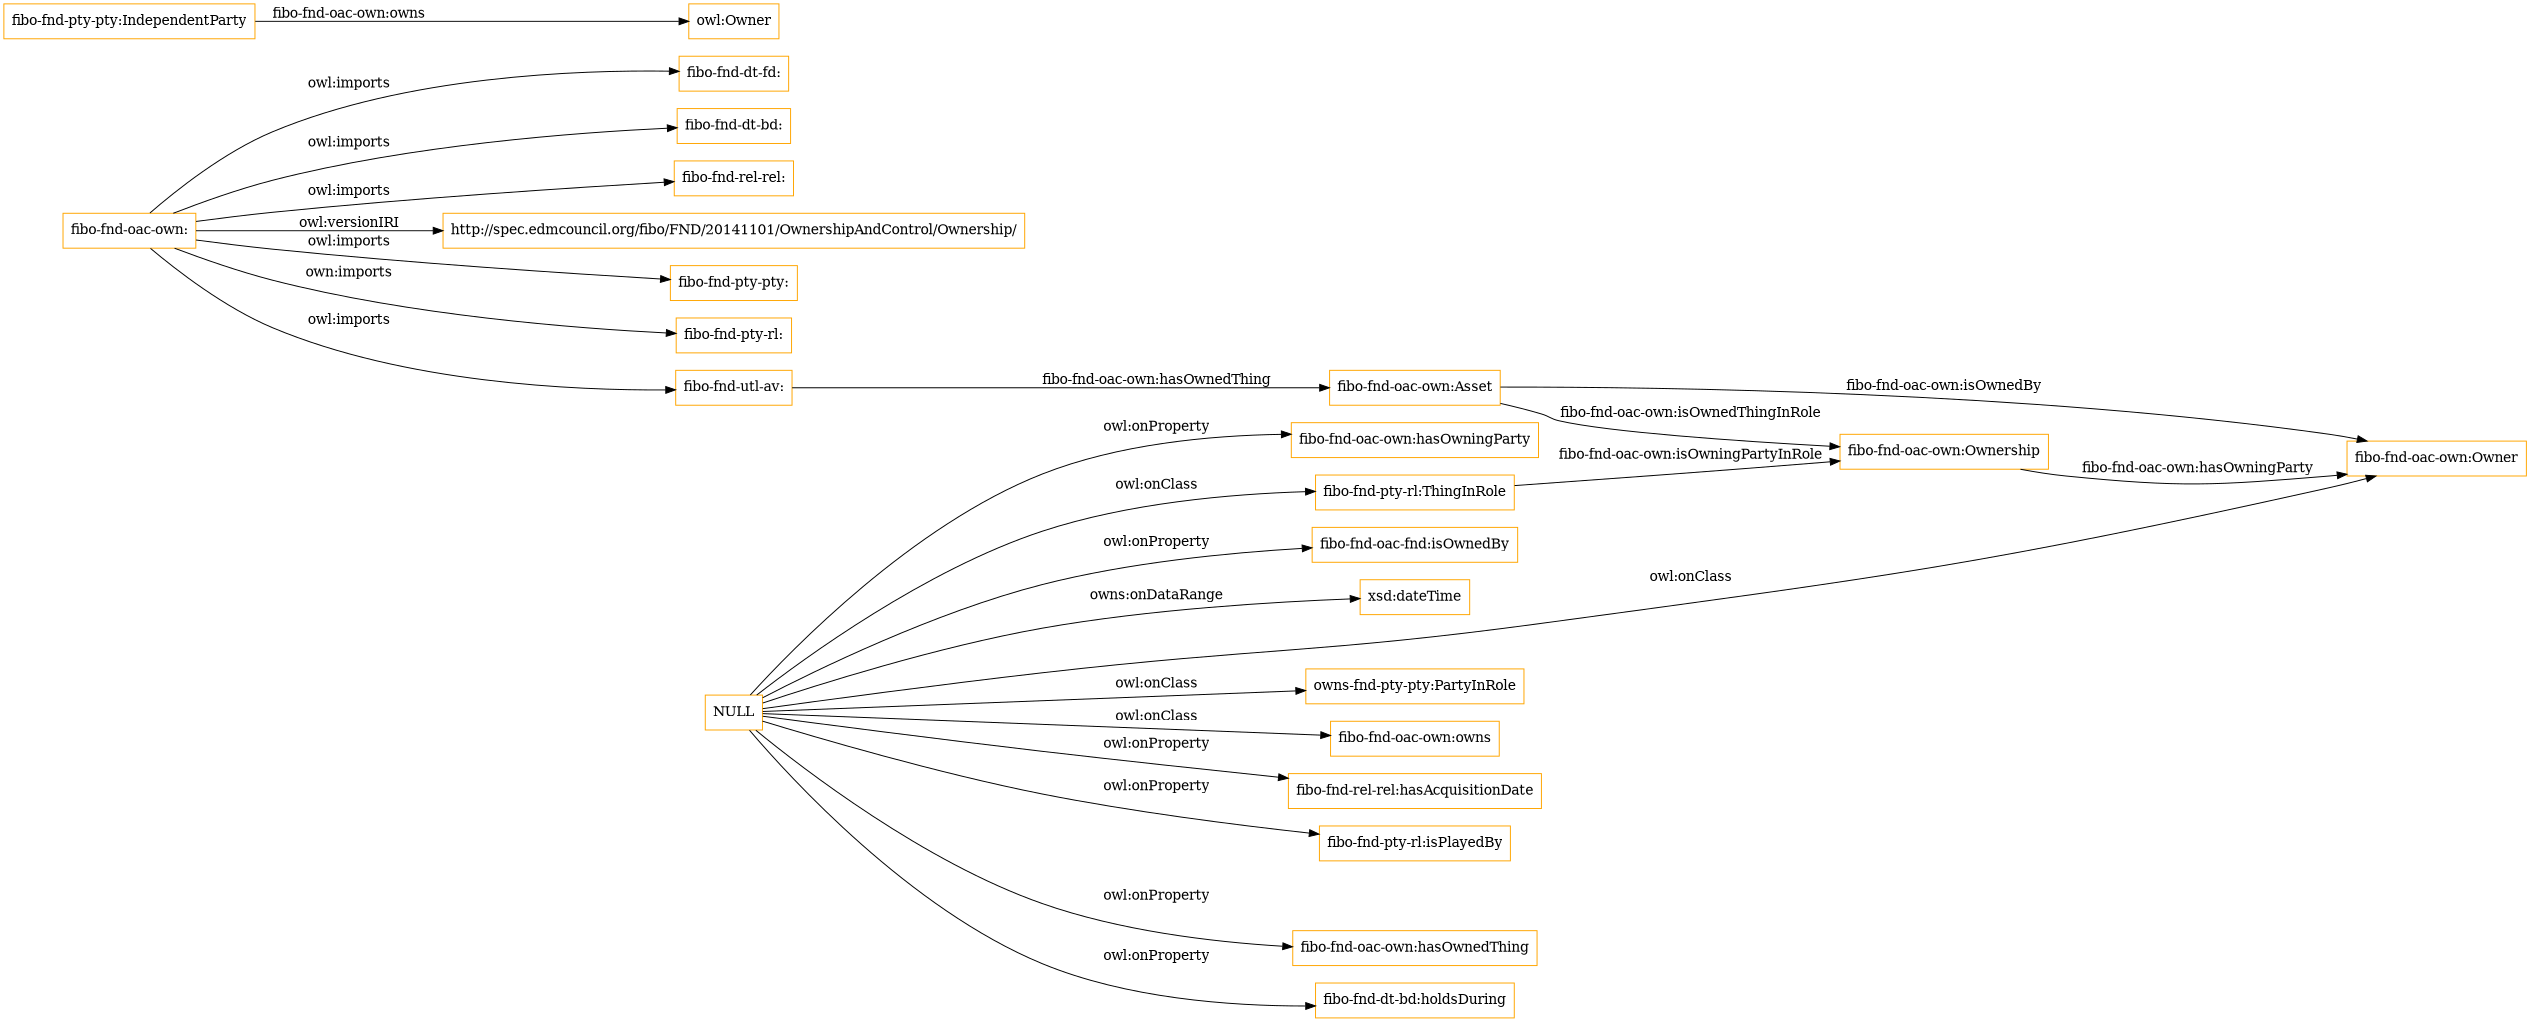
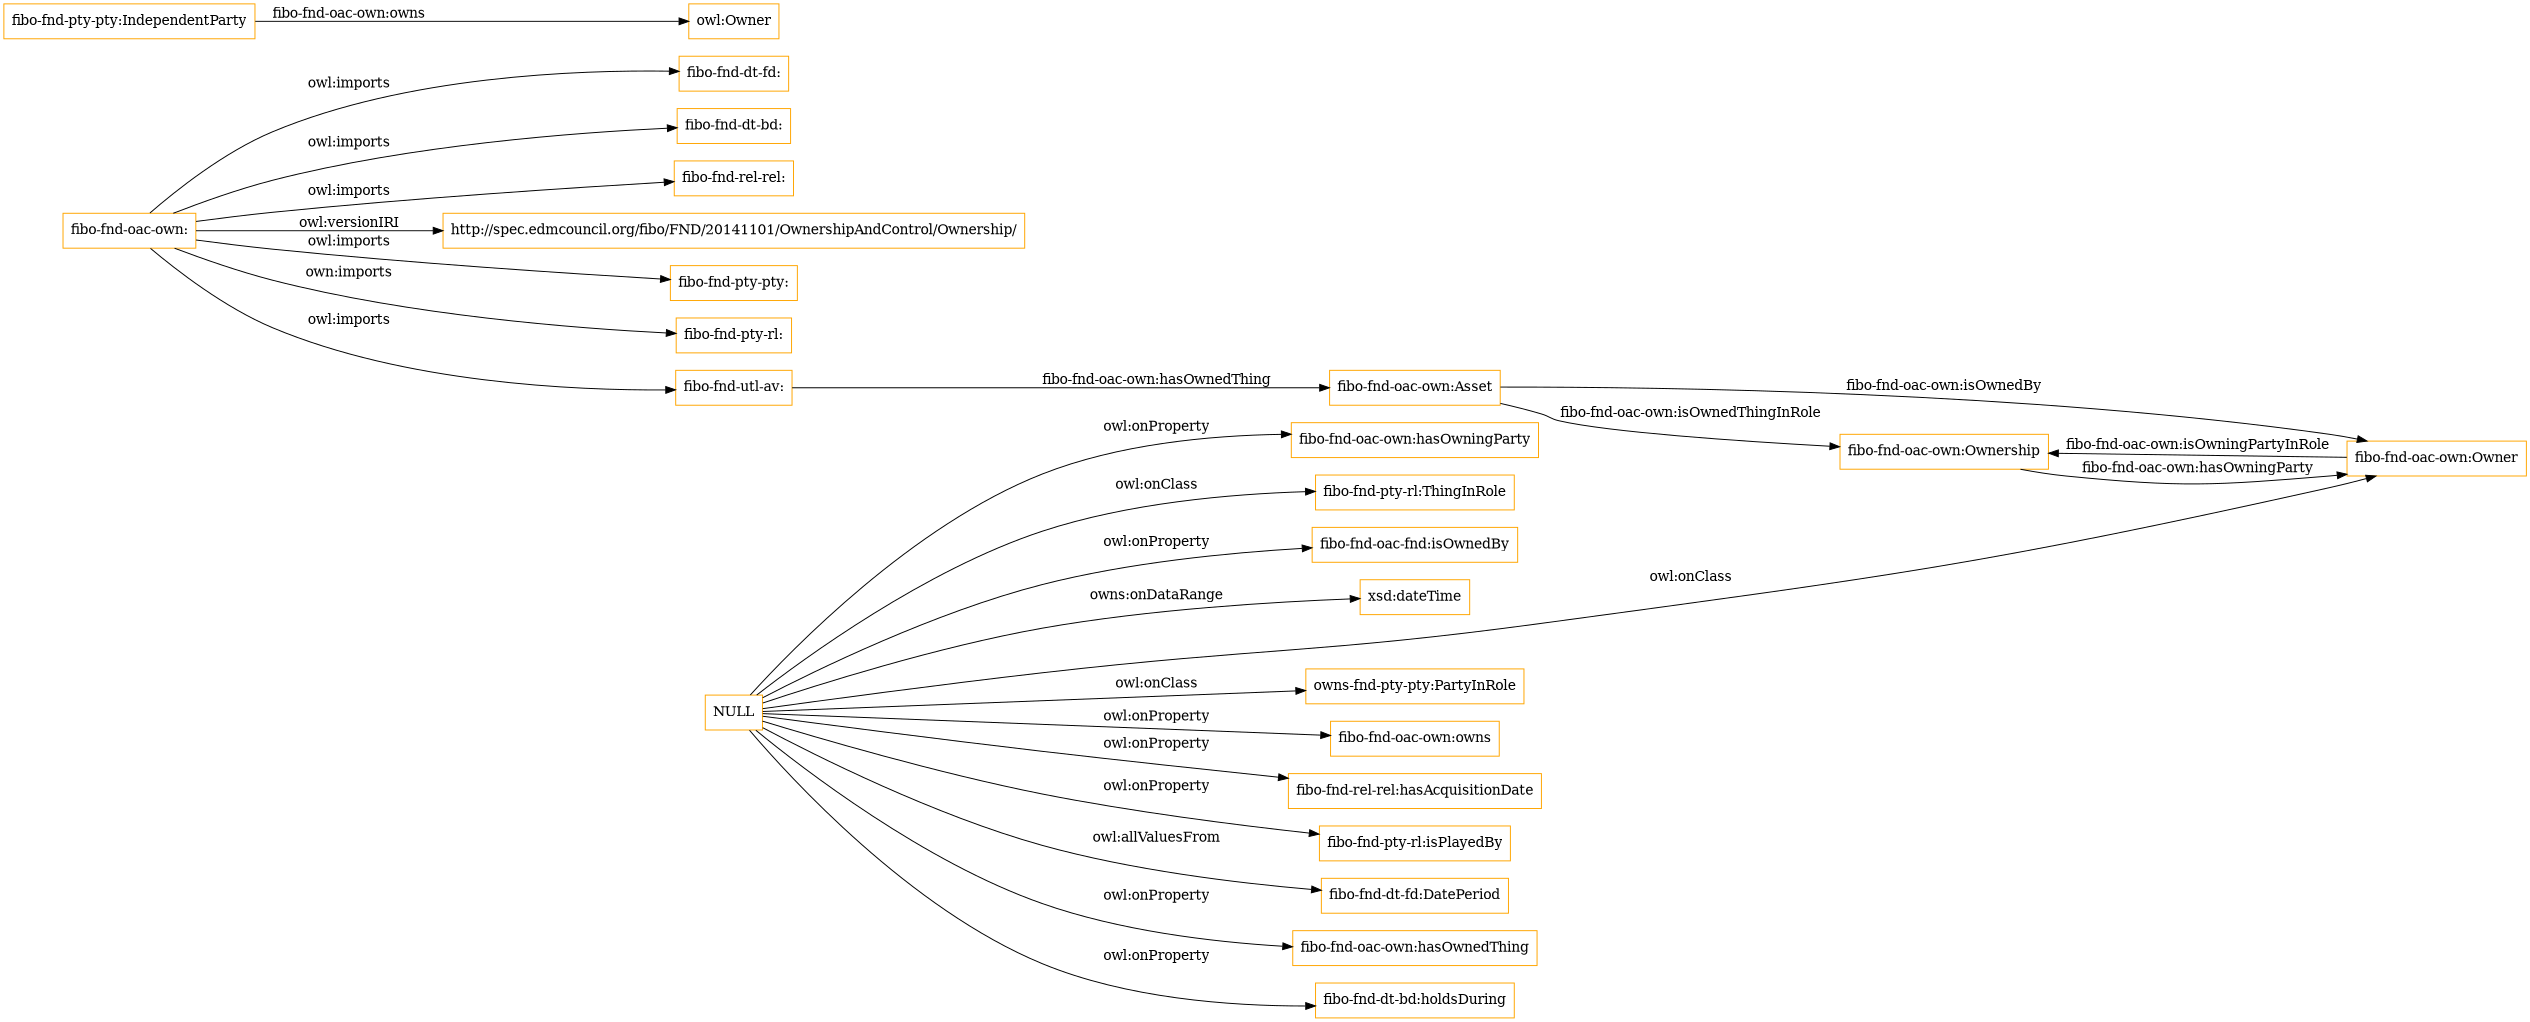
edge "fibo-fnd-pty-rl:ThingInRole" -> "fibo-fnd-oac-own:Ownership": now "fibo-fnd-oac-own:Owner" -> "fibo-fnd-oac-own:Ownership"
edge "NULL" -> "fibo-fnd-oac-own:owns": label "owl:onClass" -> "owl:onProperty"
node "fibo-fnd-dt-fd:DatePeriod": added
